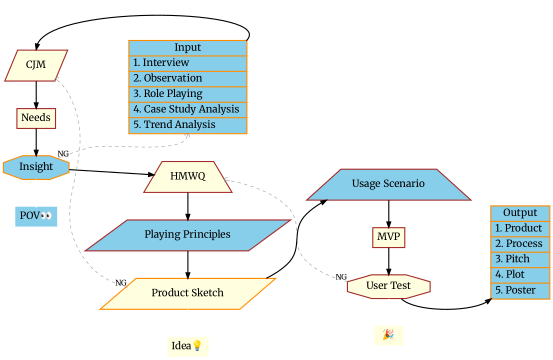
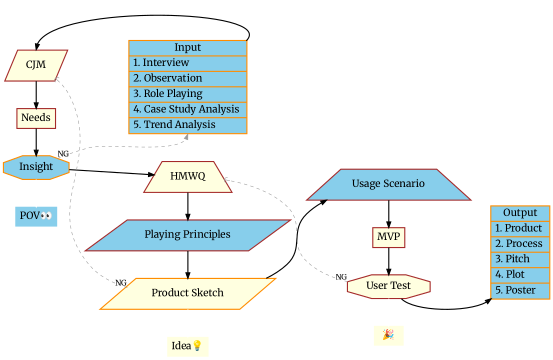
edge "Insight" -> "Input": arrowhead curve -> normal
